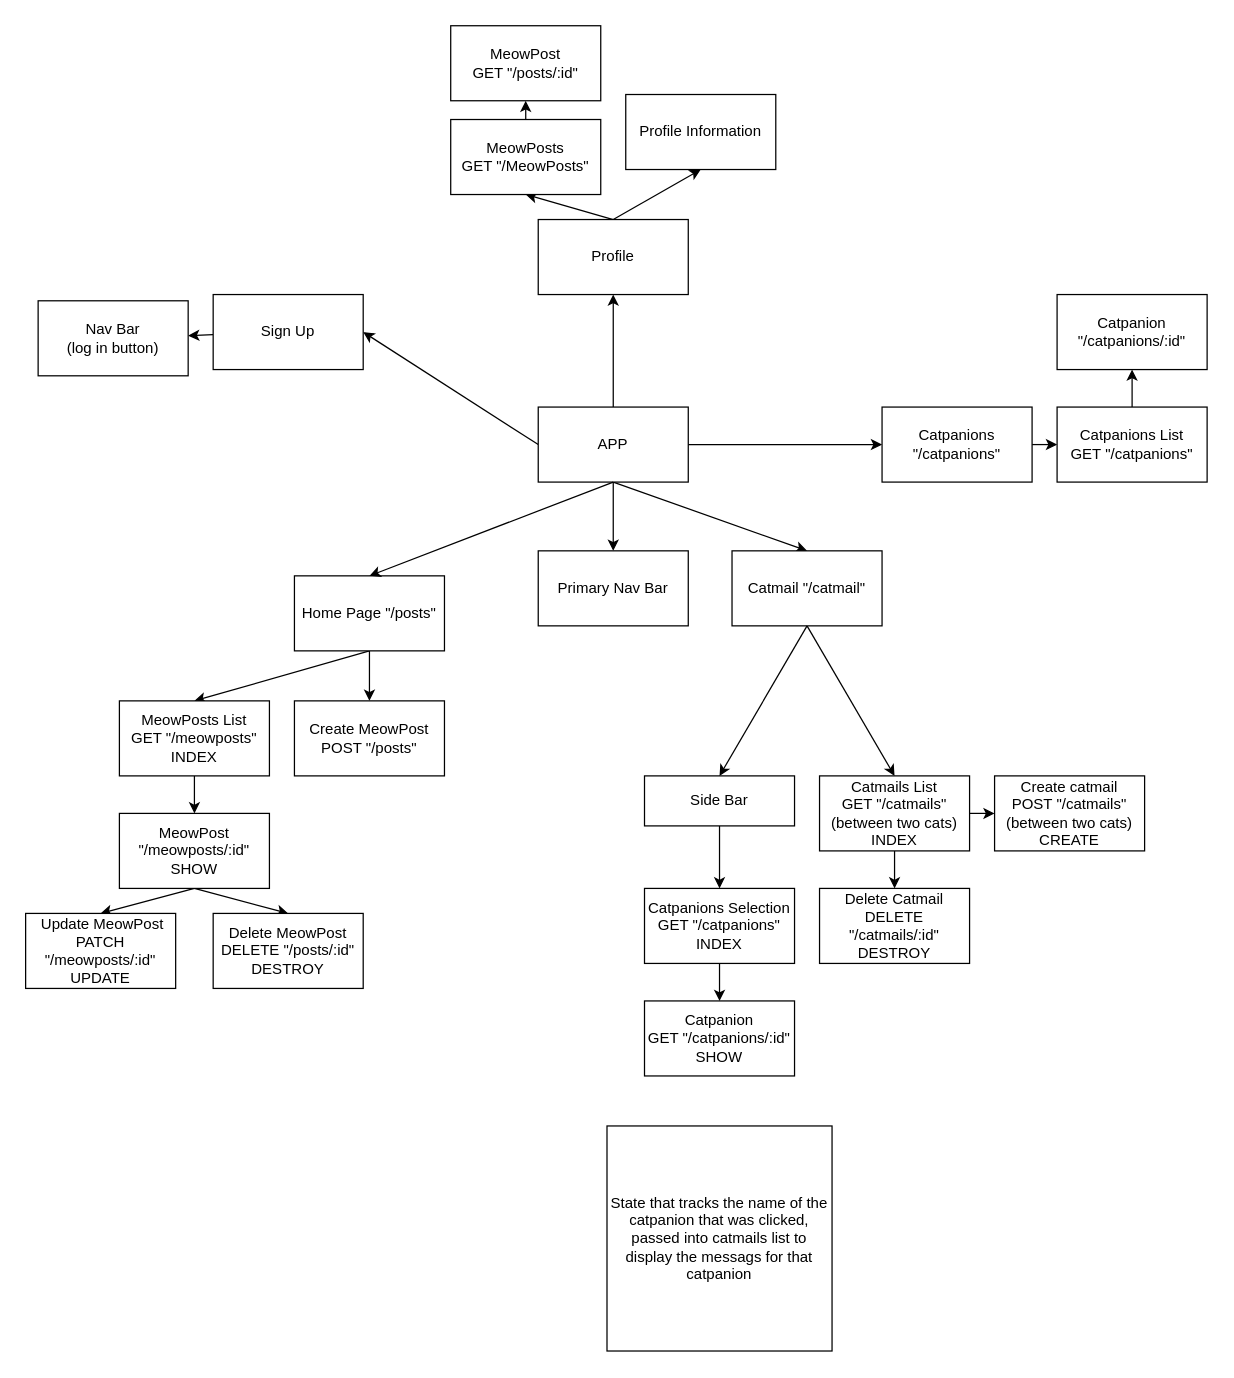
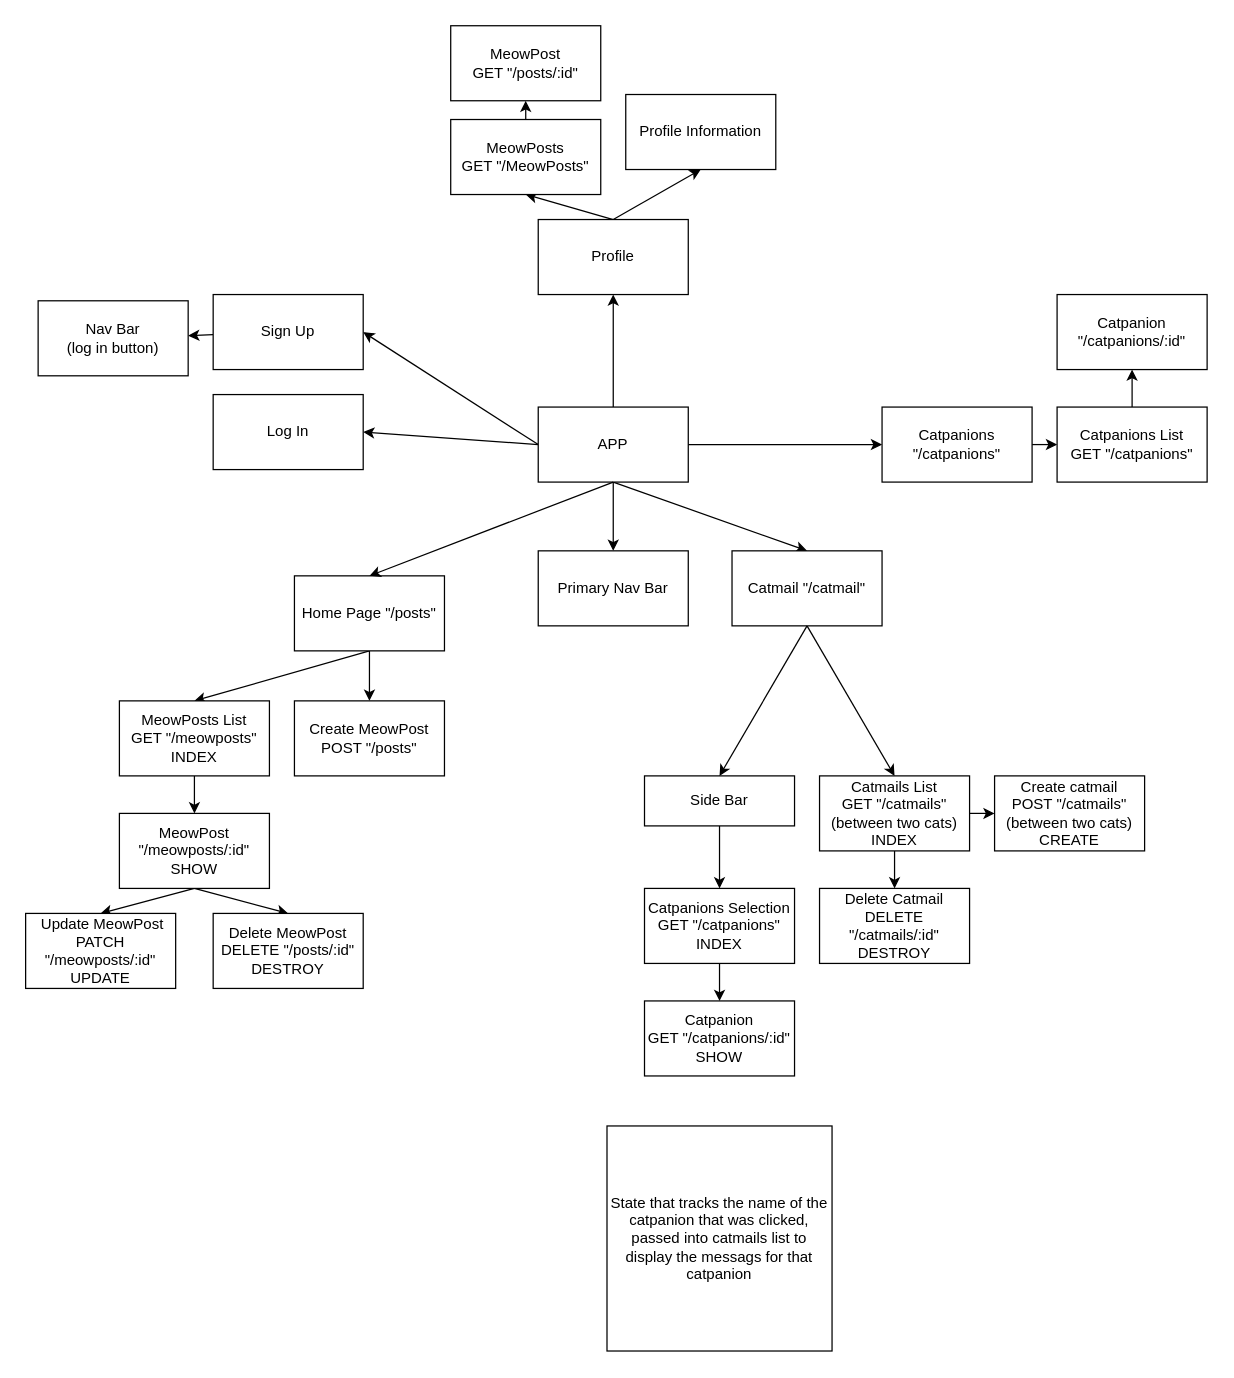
node "Log In": added
edge "APP" -> "Log In": added
